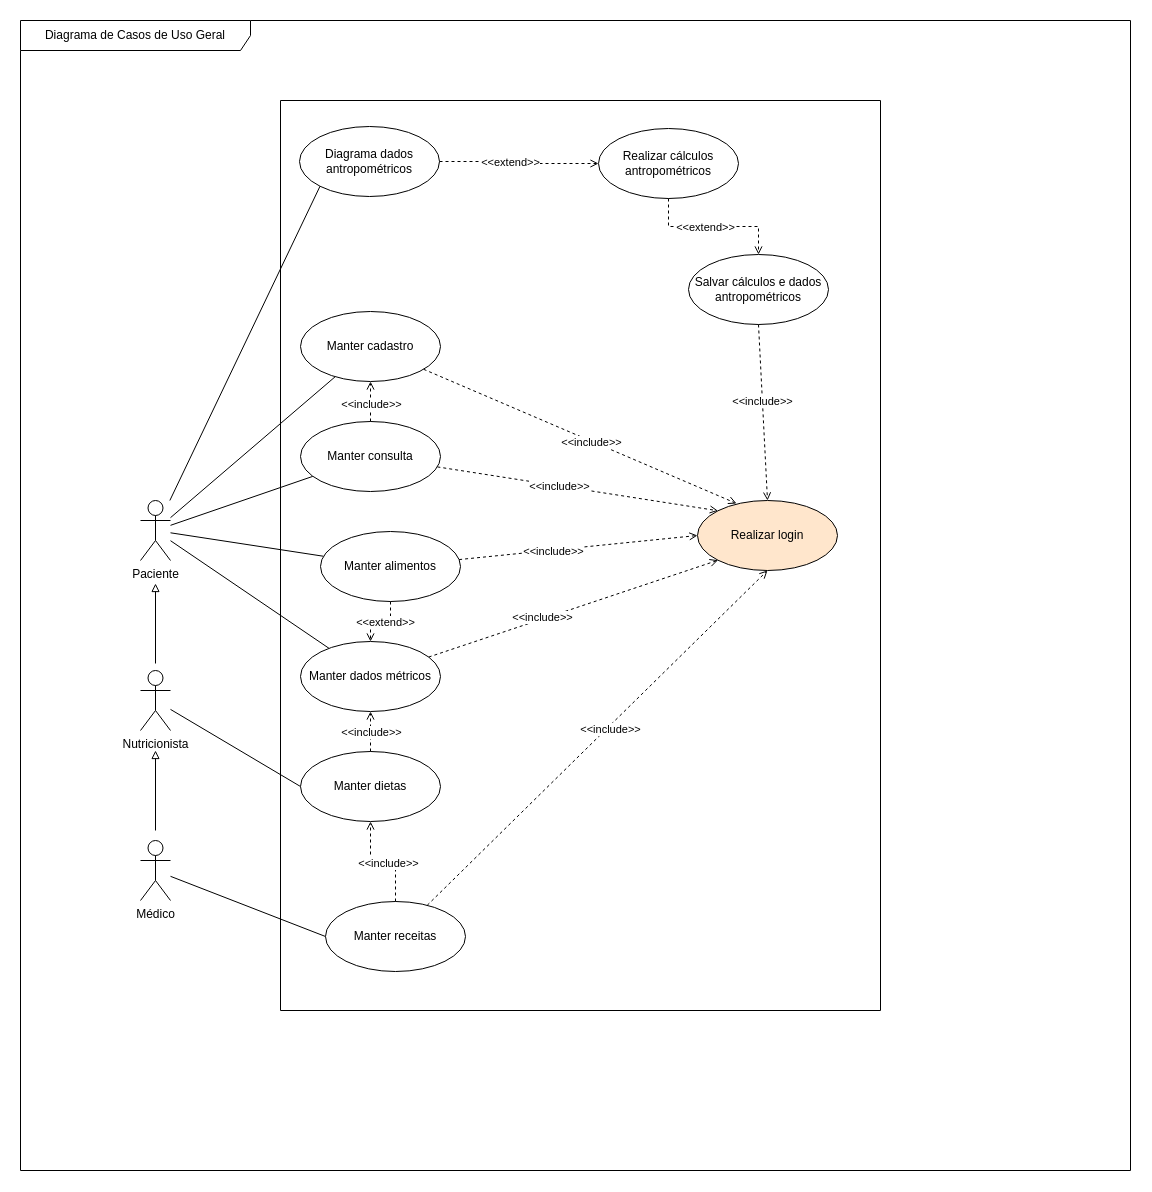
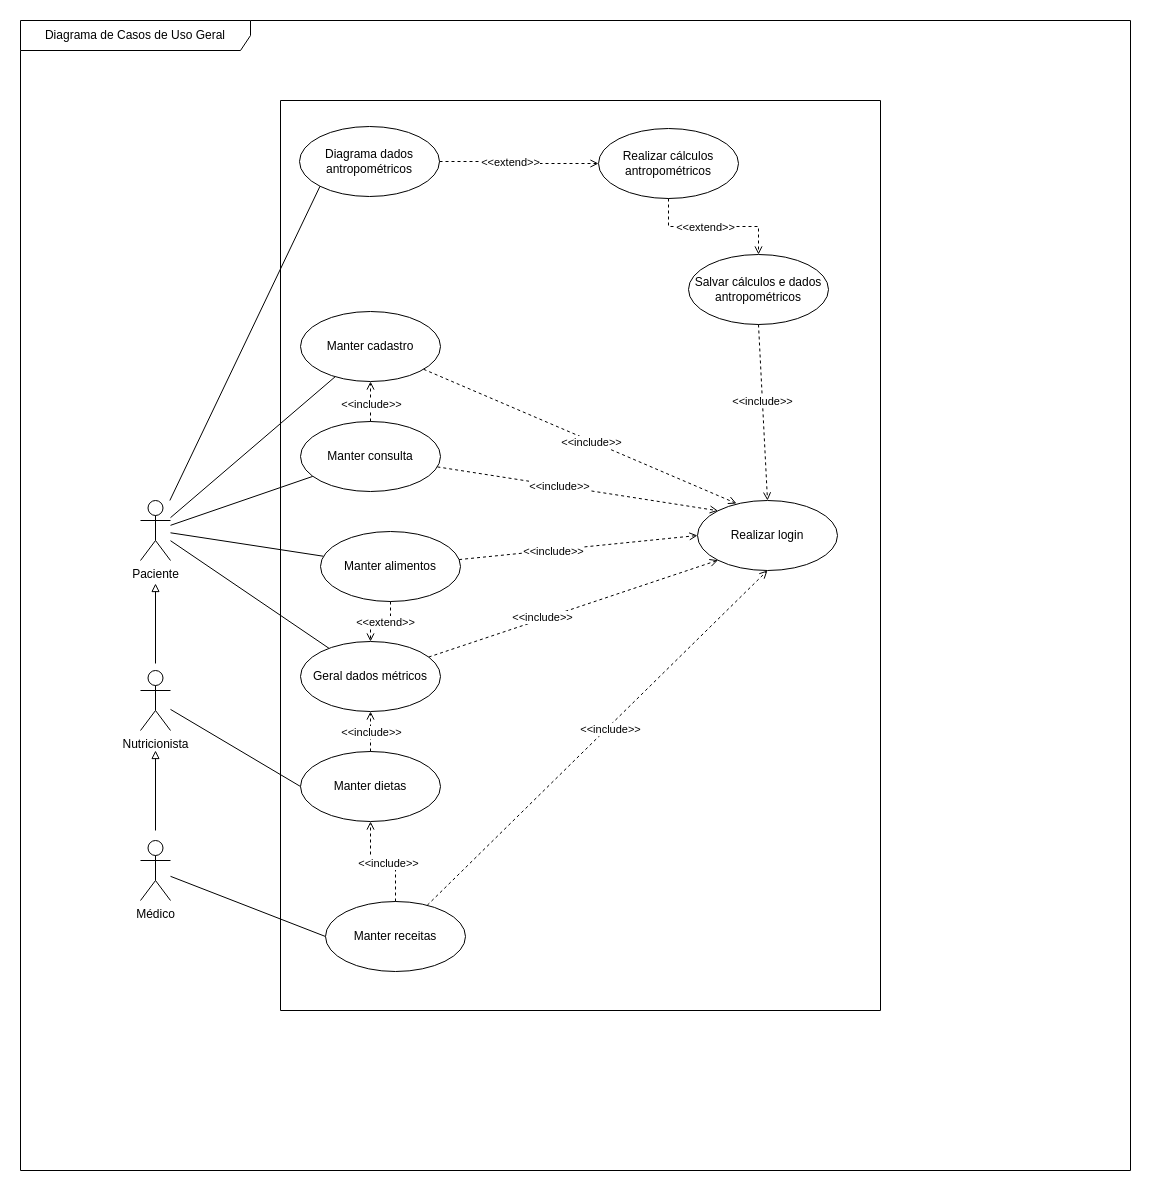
node "Realizar login": fillcolor #ffe6cc -> #ffffff
node "Manter dados métricos": label "Manter dados métricos" -> "Geral dados métricos"
